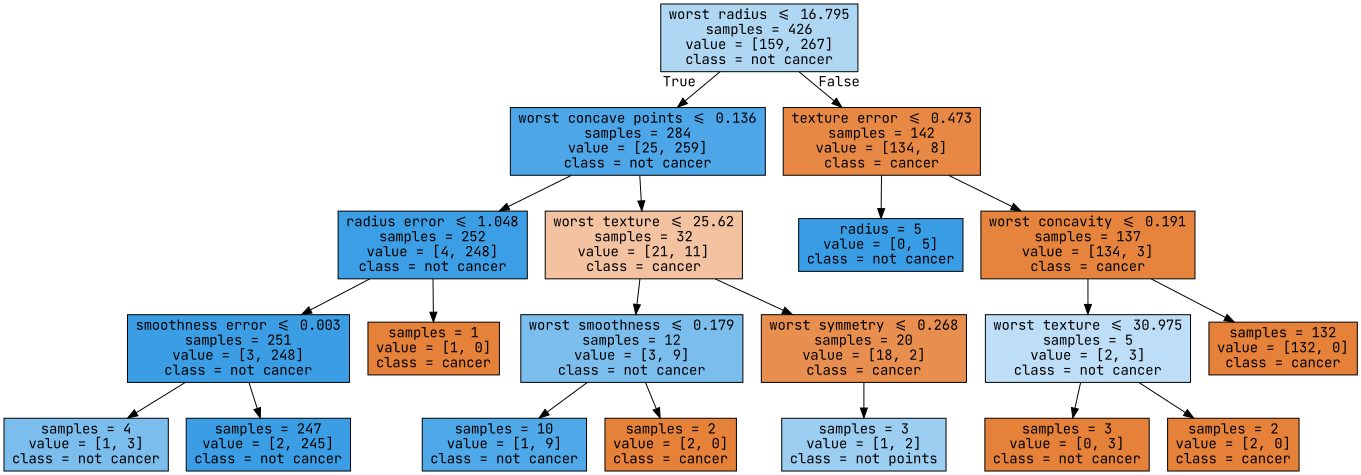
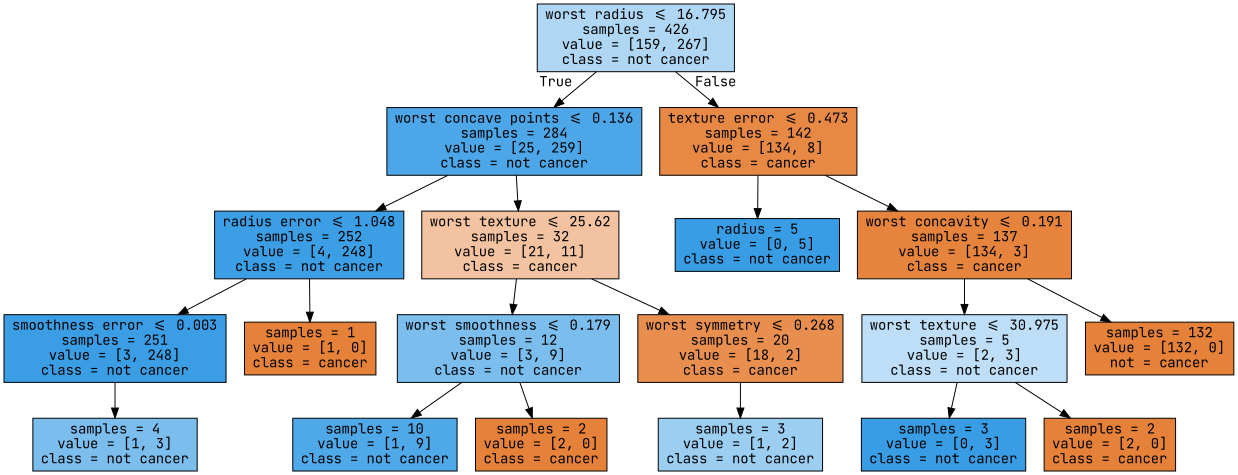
node "samples = 132 value = [132, 0] class = cancer": label "samples = 132 value = [132, 0] class = cancer" -> "samples = 132 value = [132, 0] not = cancer"
node "samples = 247 value = [2, 245] class = not cancer": removed
node "samples = 3 value = [1, 2] class = not points": label "samples = 3 value = [1, 2] class = not points" -> "samples = 3 value = [1, 2] class = not cancer"
node "samples = 3 value = [0, 3] class = not cancer": fillcolor #e58139 -> #399de5
